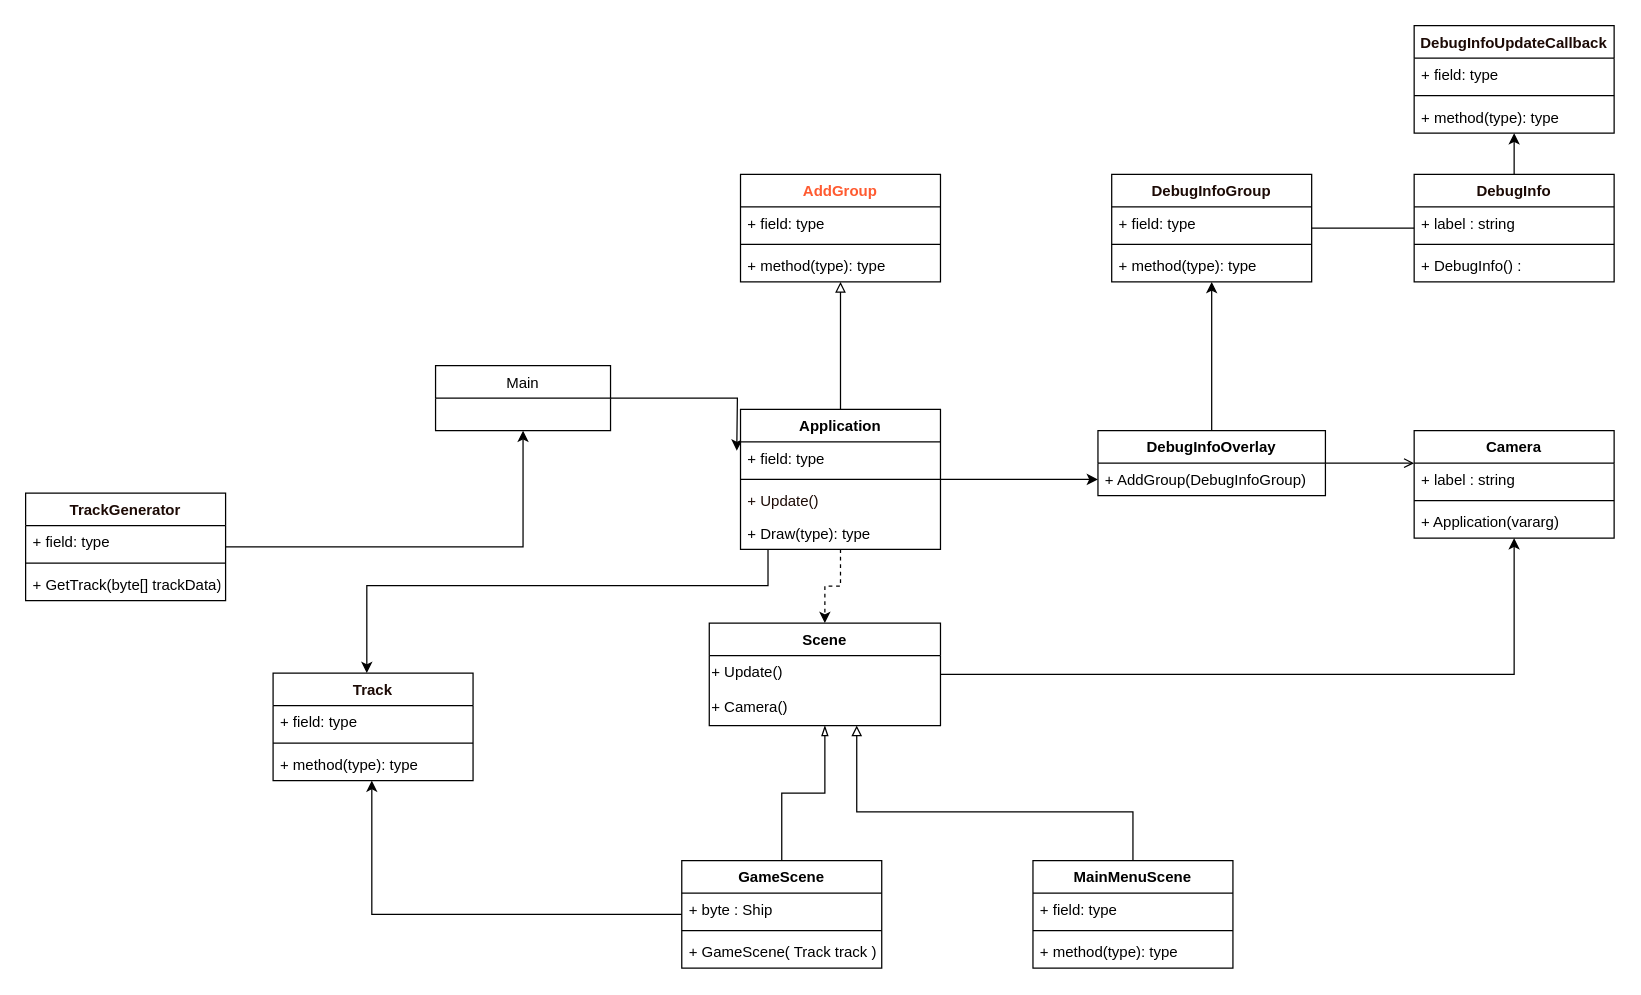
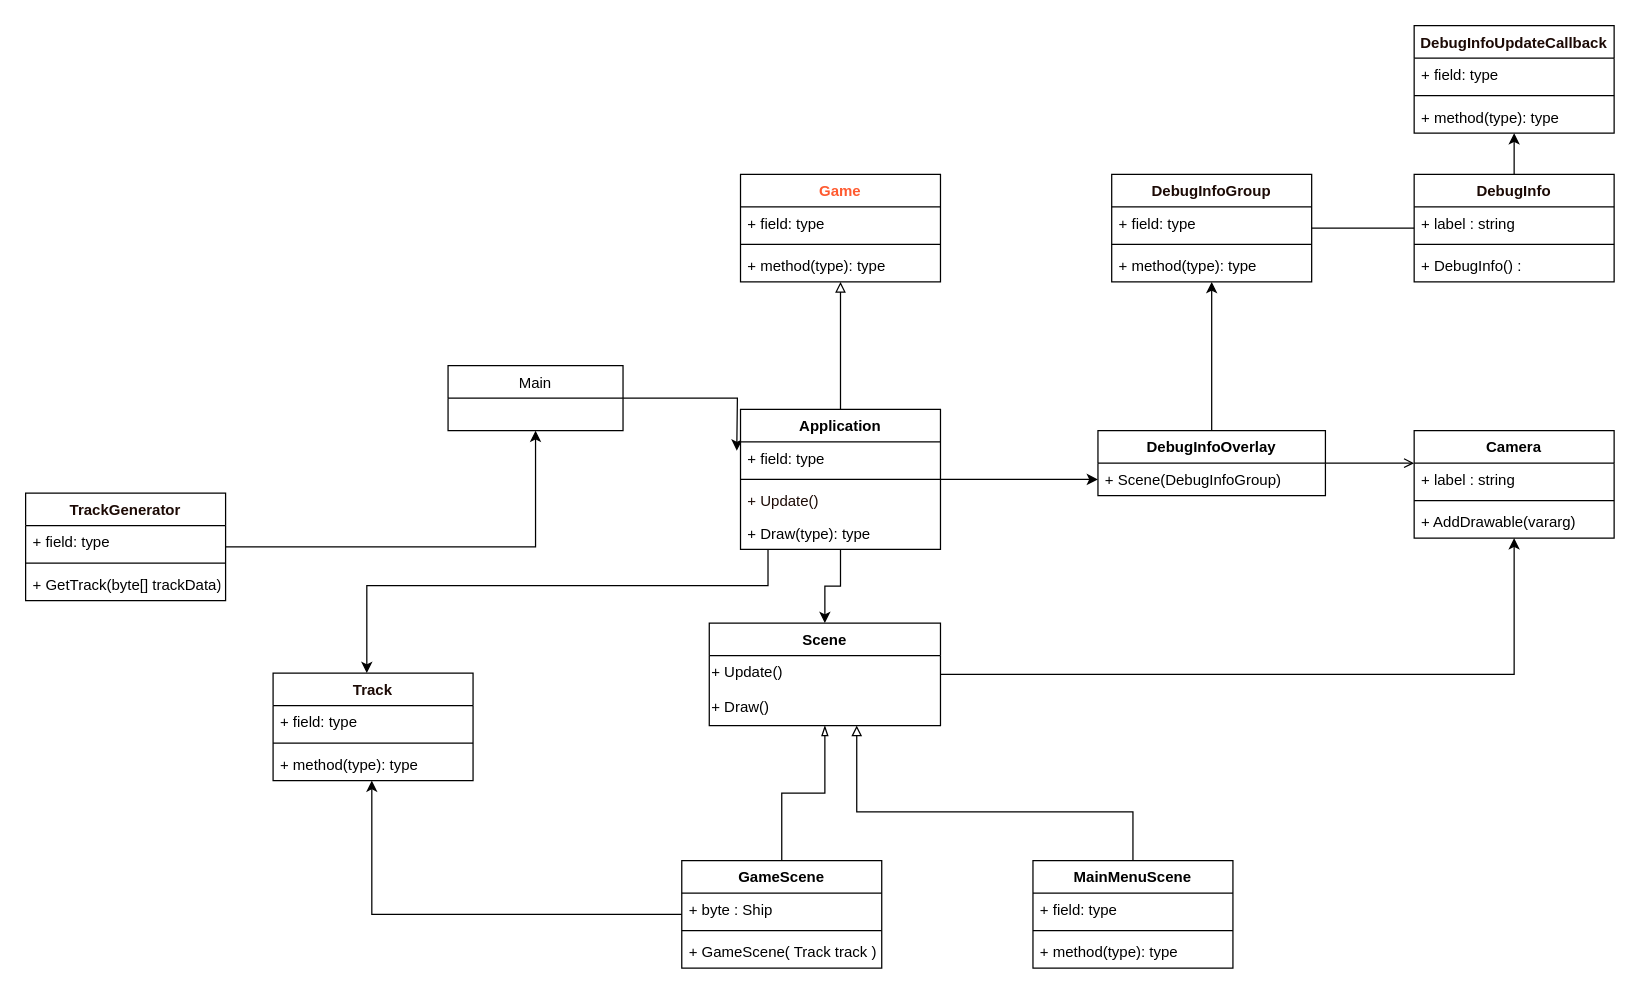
node "AddGroup": label "AddGroup" -> "Game"
node "Main": moved (523, 398) -> (536, 398)
node "+ AddGroup(DebugInfoGroup)": label "+ AddGroup(DebugInfoGroup)" -> "+ Scene(DebugInfoGroup)"
node "+ Application(vararg)": label "+ Application(vararg)" -> "+ AddDrawable(vararg)"
edge "Application" -> "Scene": style dashed -> solid
node "+ Camera()": label "+ Camera()" -> "+ Draw()"
